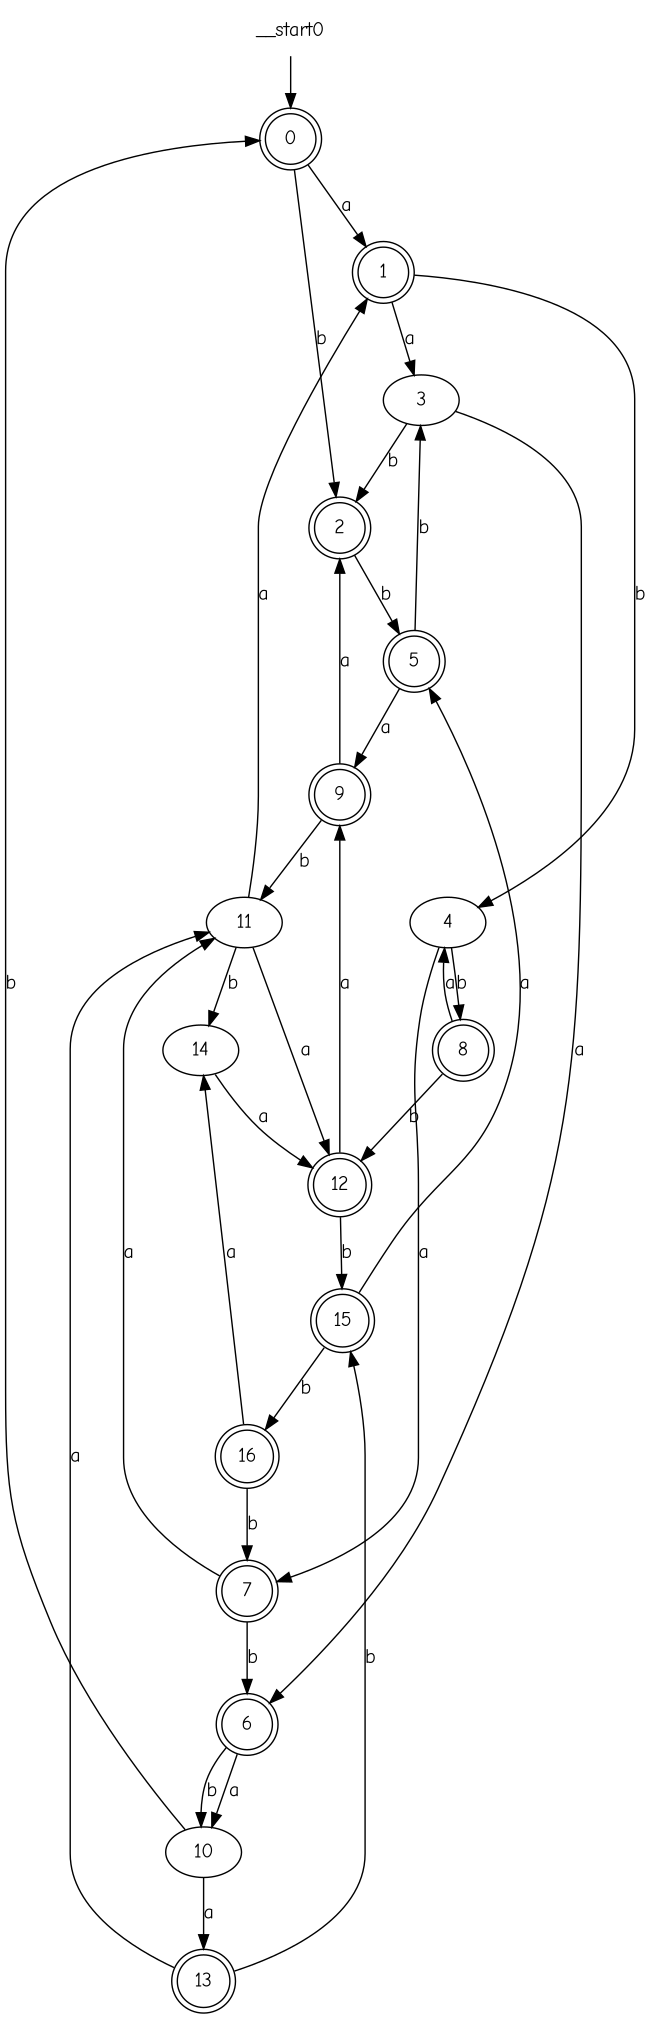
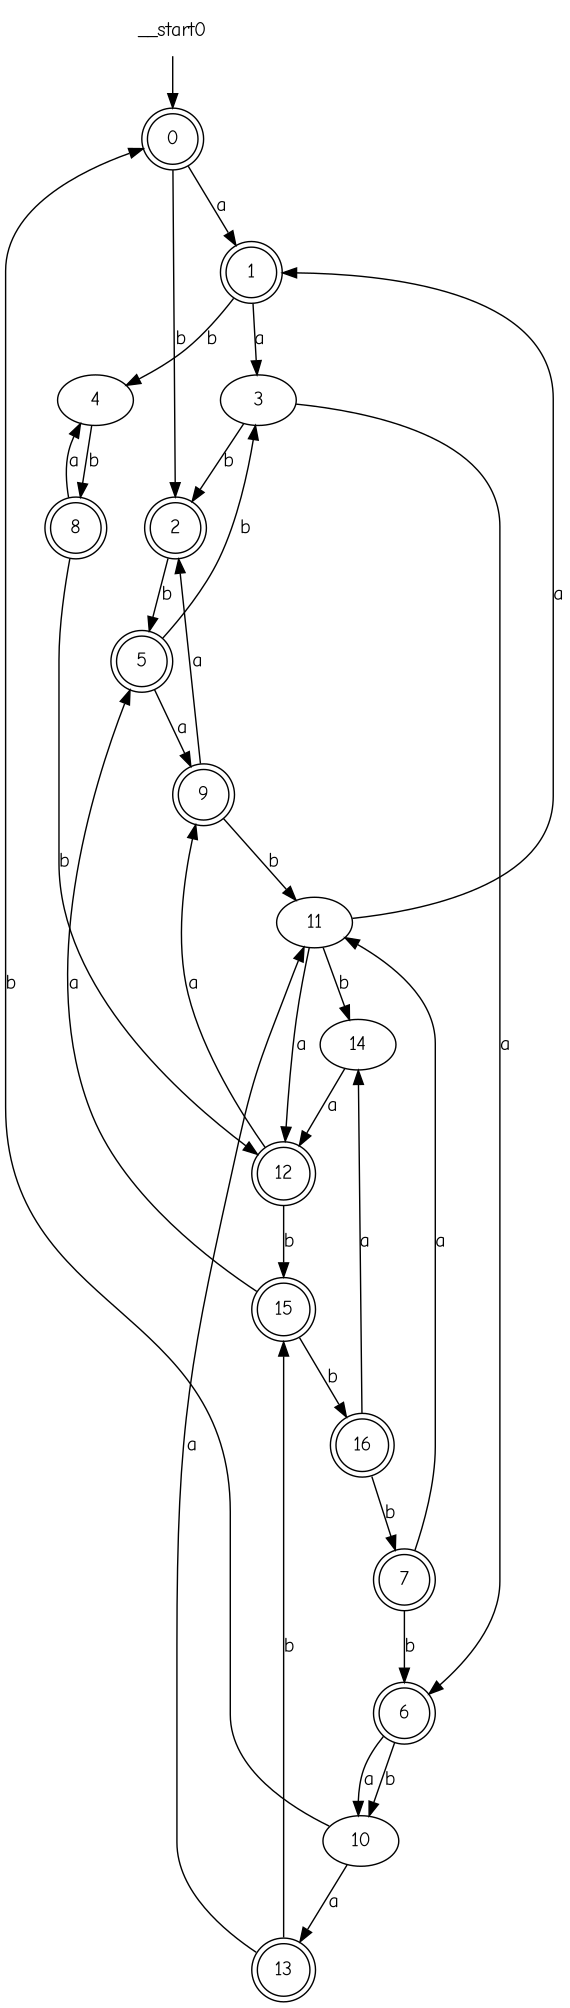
edge "4" -> "7": removed, label "a"
